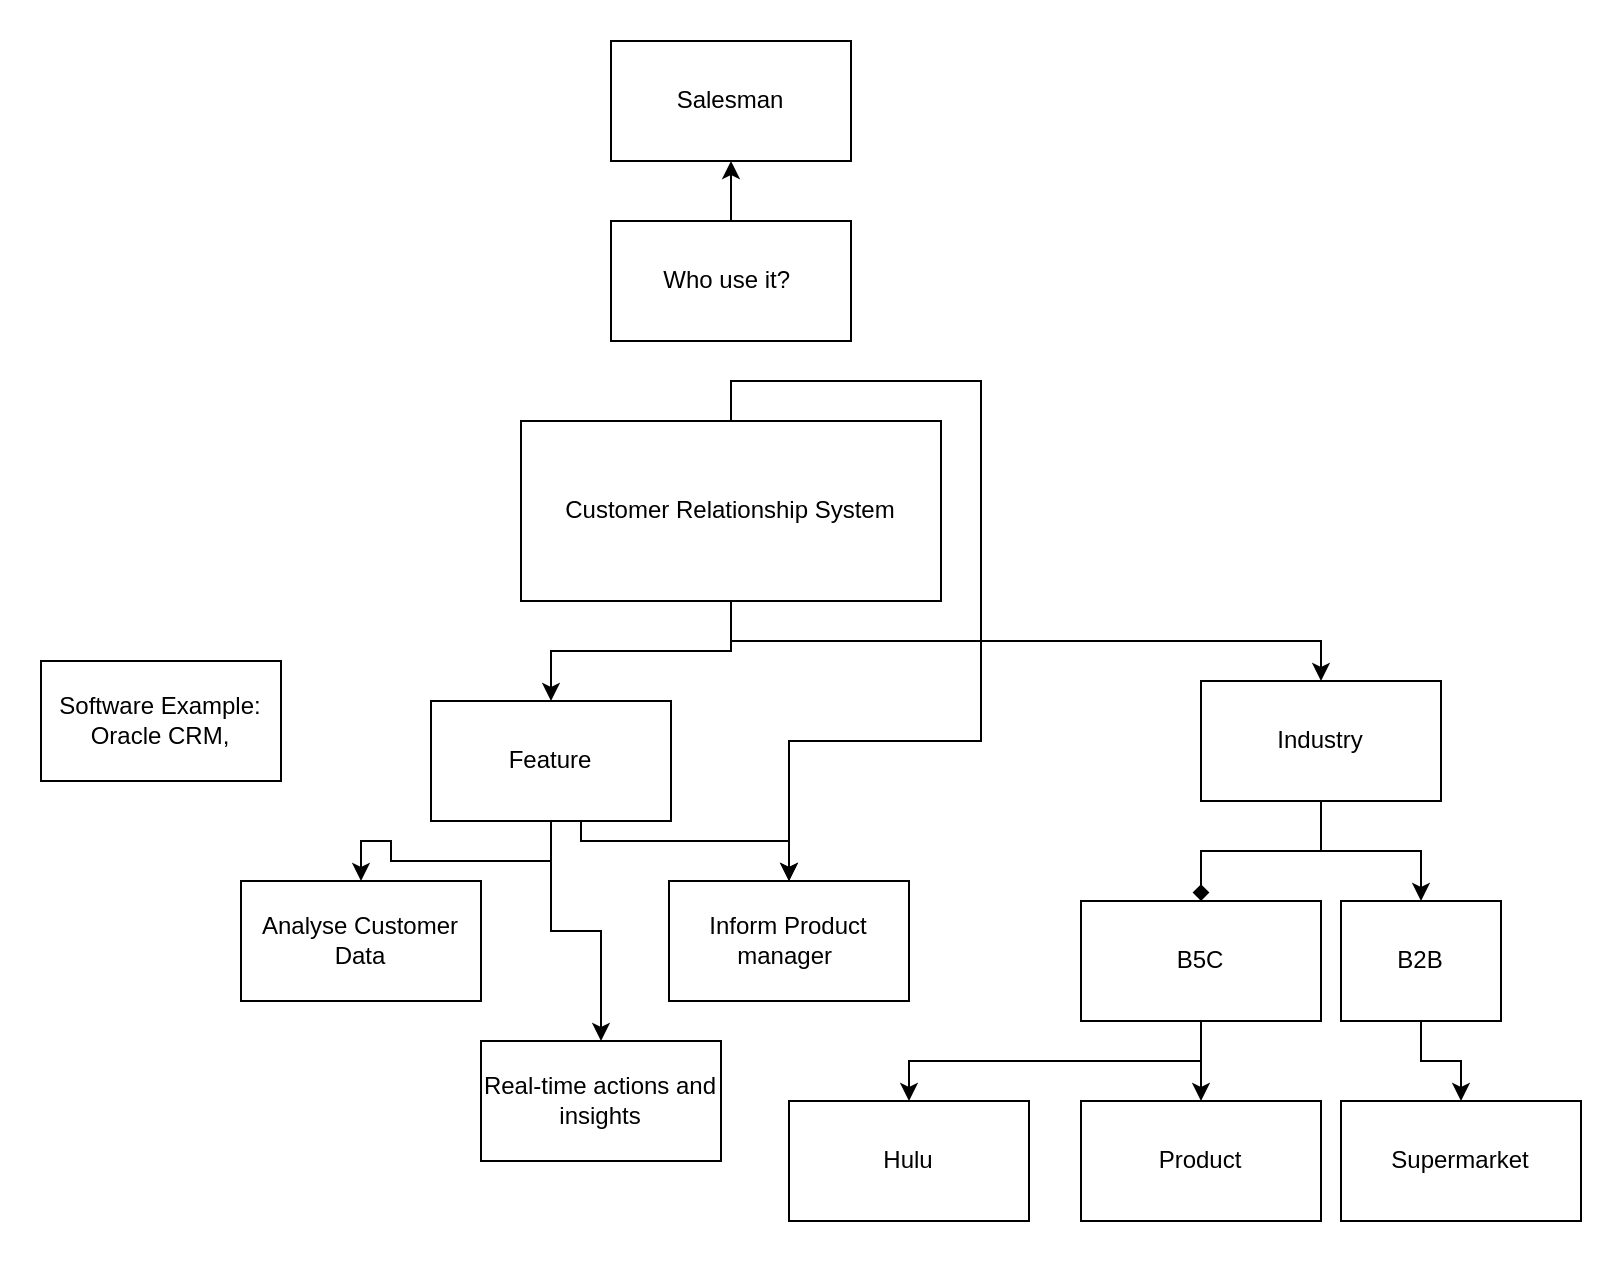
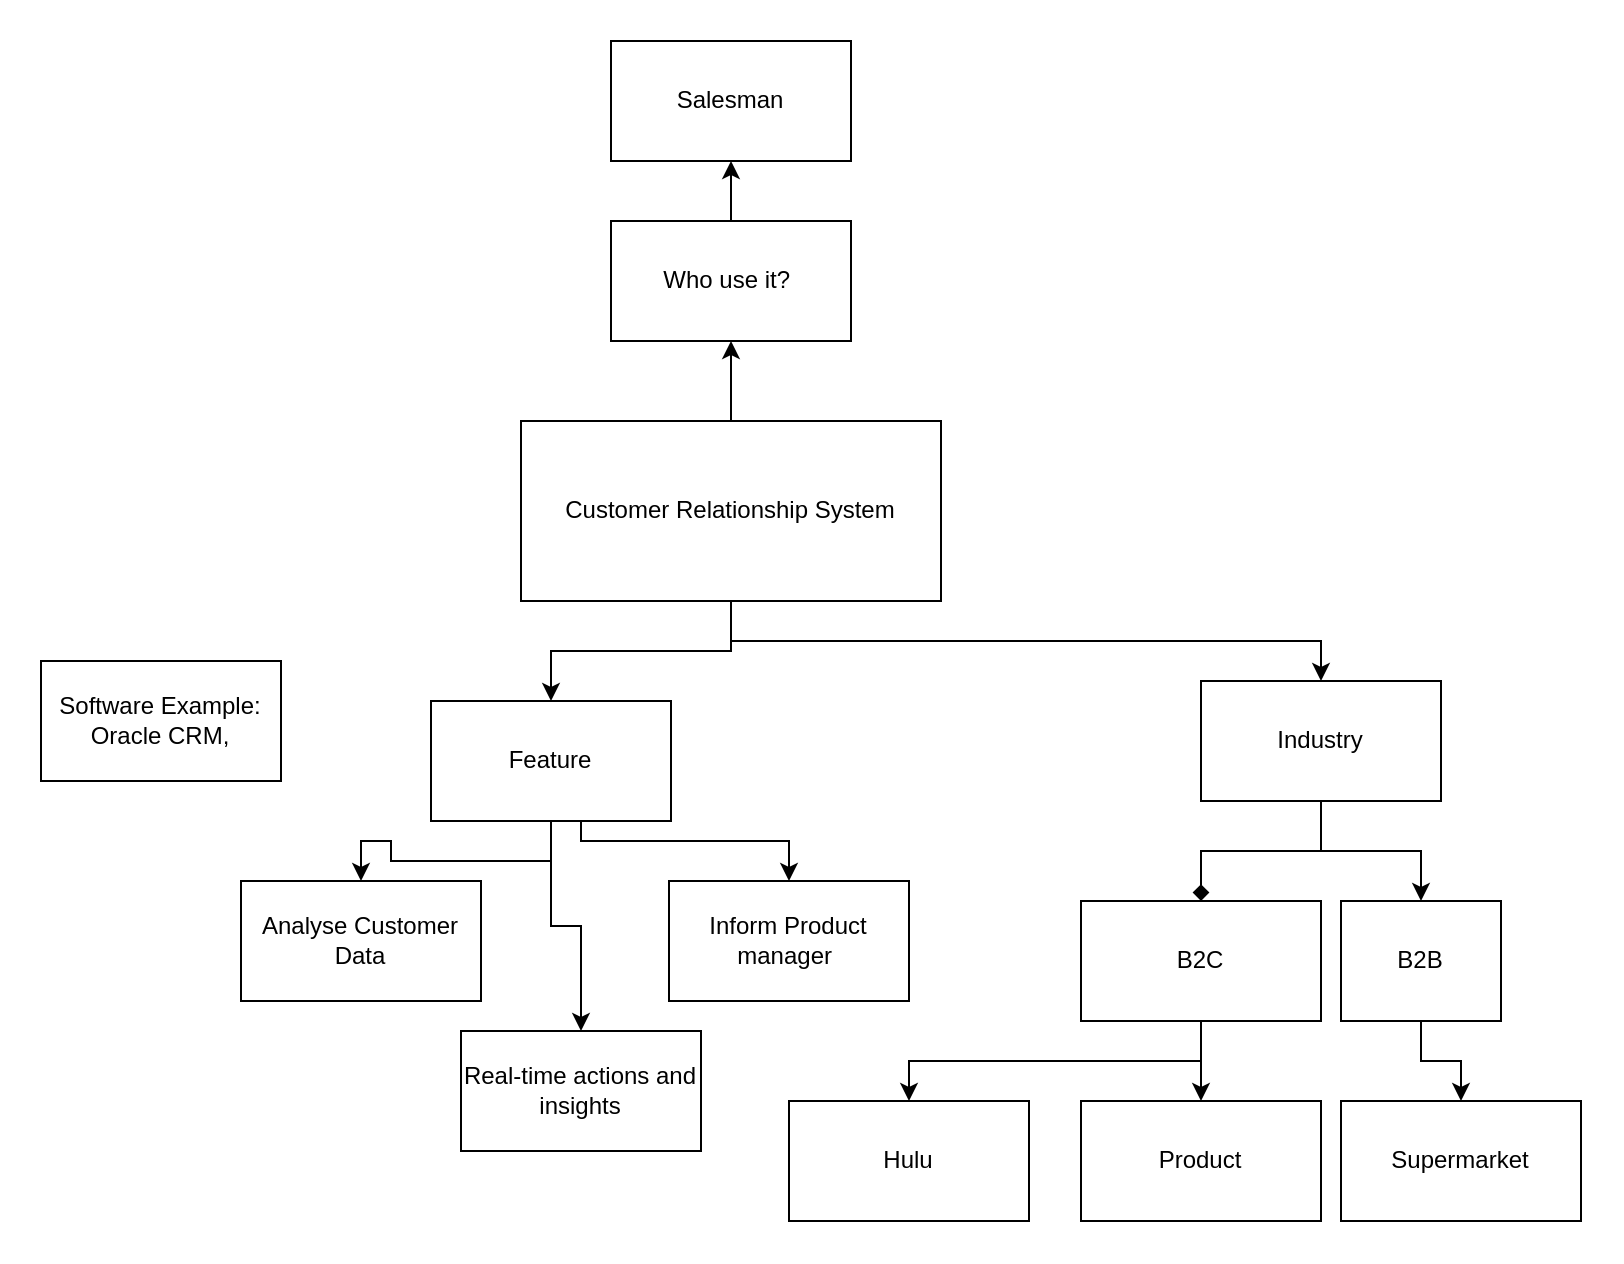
edge "Customer Relationship System" -> "Inform Product manager": now "Customer Relationship System" -> "Who use it?"
node "B5C": label "B5C" -> "B2C"
node "Real-time actions and insights": moved (601, 1101) -> (581, 1091)
